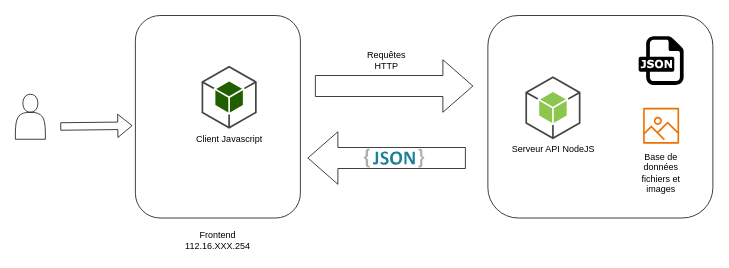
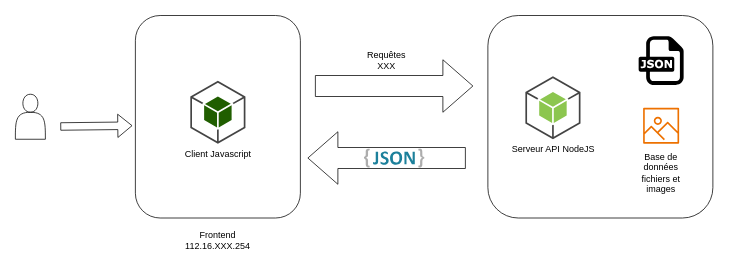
node "Requêtes HTTP": label "Requêtes HTTP" -> "Requêtes XXX"
node "Client Javascript": moved (229, 97) -> (218, 112)
